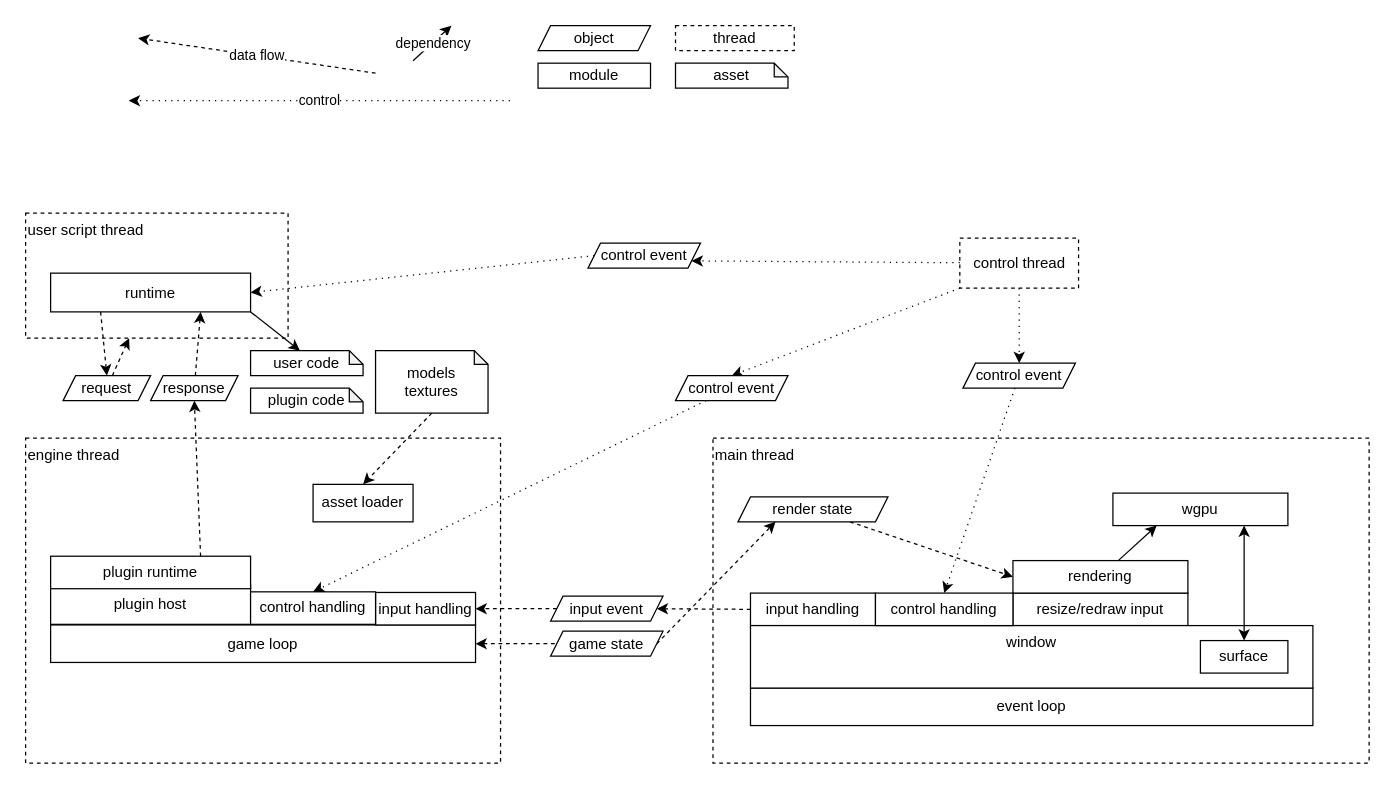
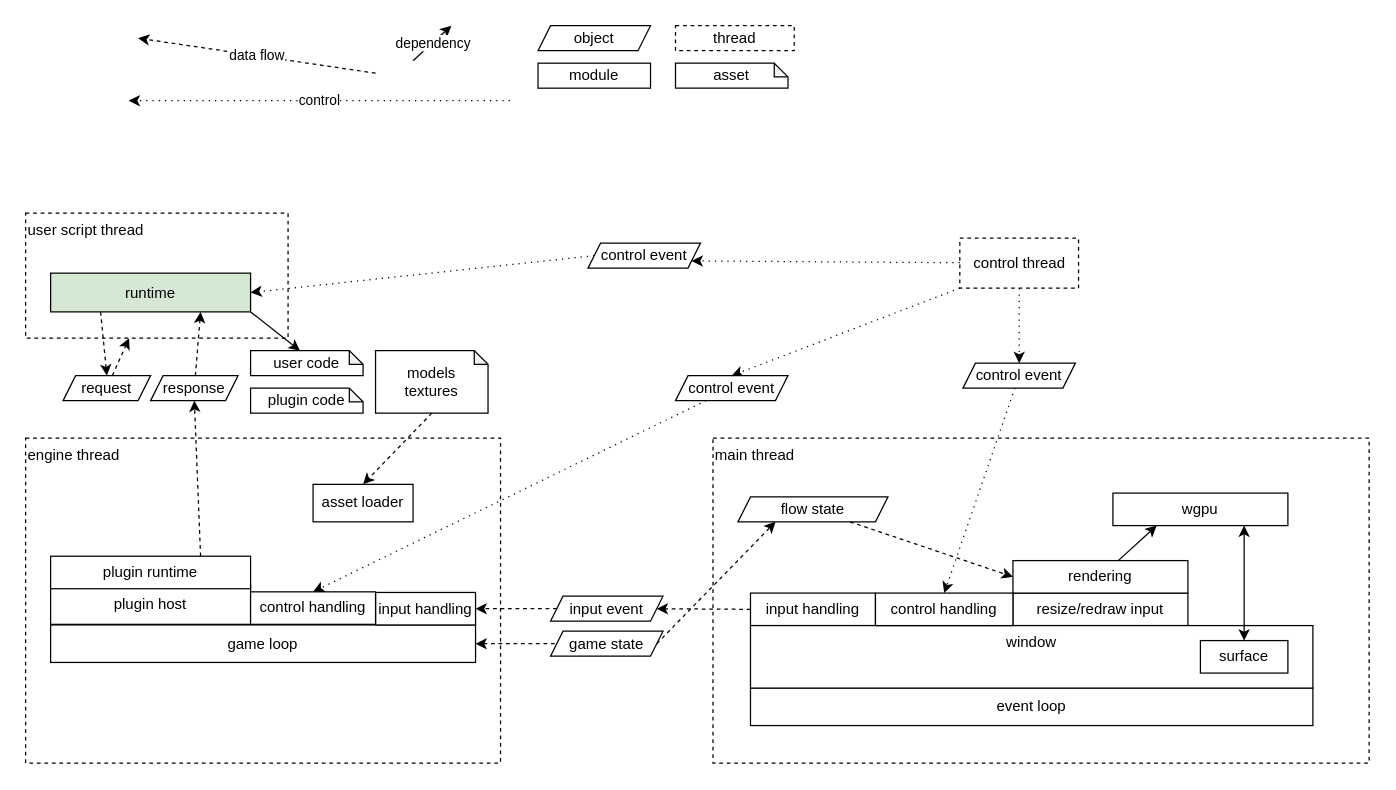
node "runtime": fillcolor #ffffff -> #d5e8d4
node "render state": label "render state" -> "flow state"
